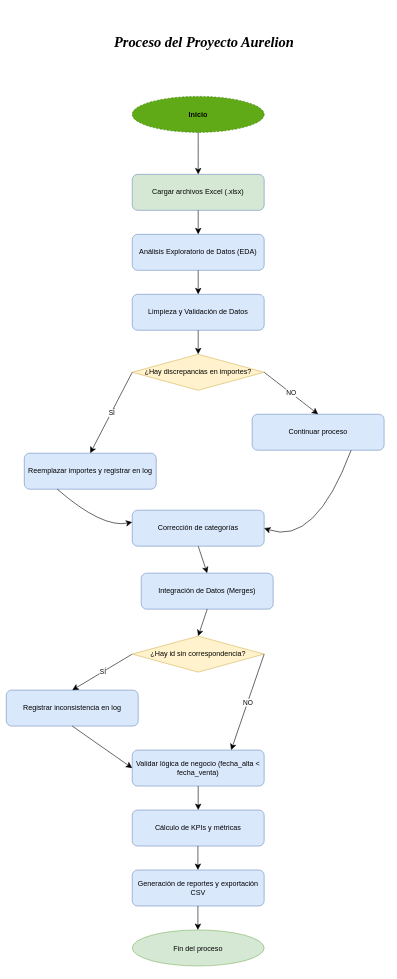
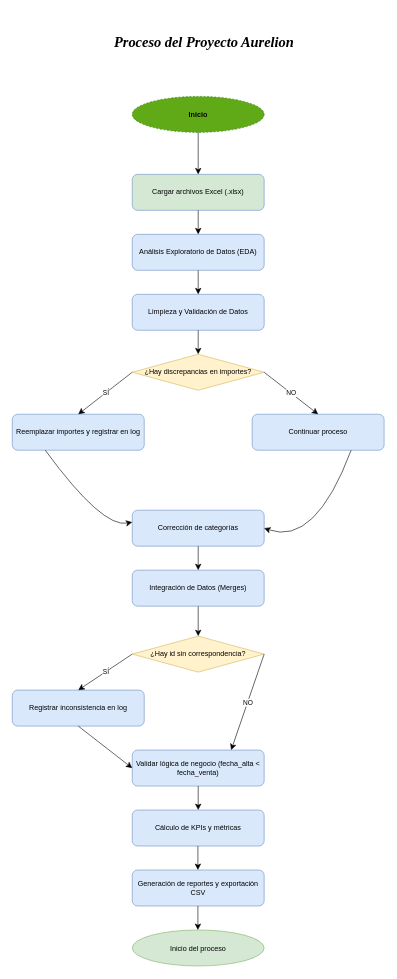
node "Reemplazar importes y registrar en log": moved (90, 471) -> (78, 432)
node "Integración de Datos (Merges)": moved (207, 591) -> (198, 588)
node "Registrar inconsistencia en log": moved (72, 708) -> (78, 708)
node "Fin del proceso": label "Fin del proceso" -> "Inicio del proceso"
